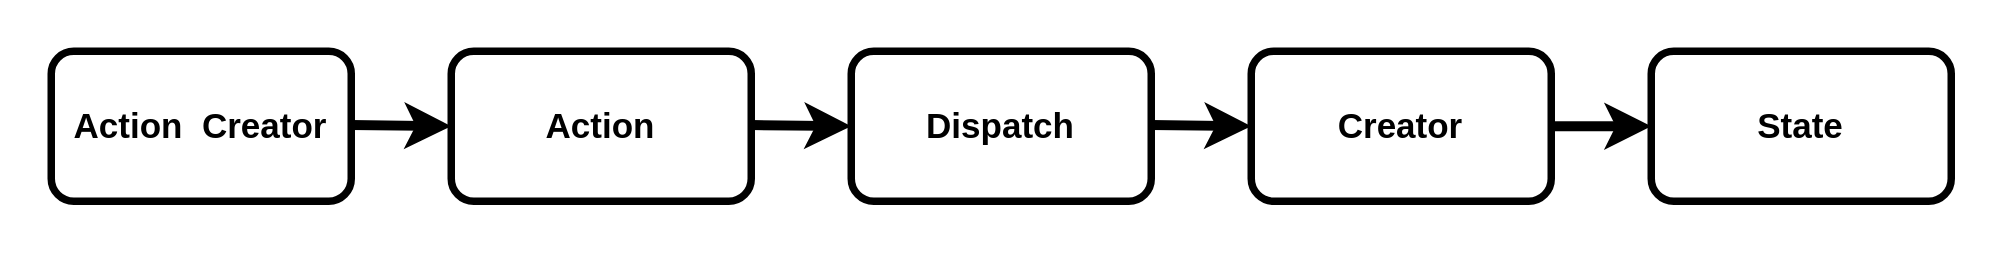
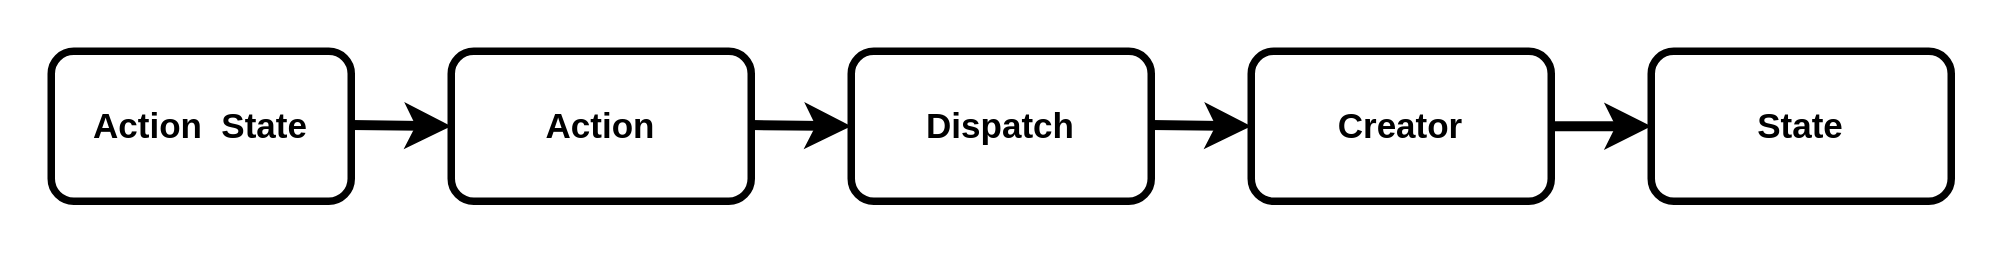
node "Action Creator": label "Action Creator" -> "Action State"
